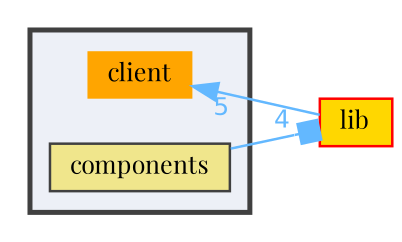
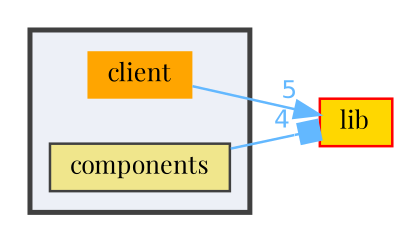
edge "lib" -> "client": reversed
